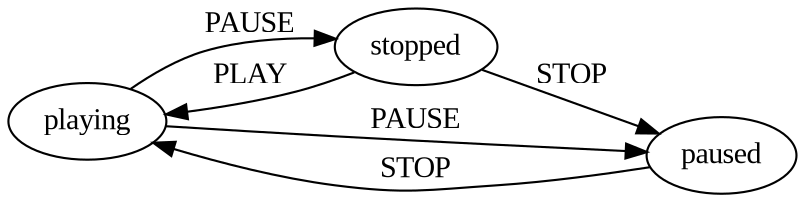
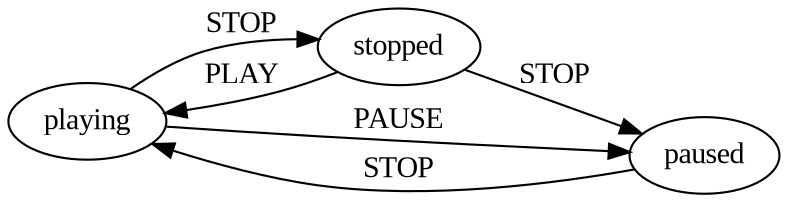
edge "playing" -> "stopped": label "PAUSE" -> "STOP"
